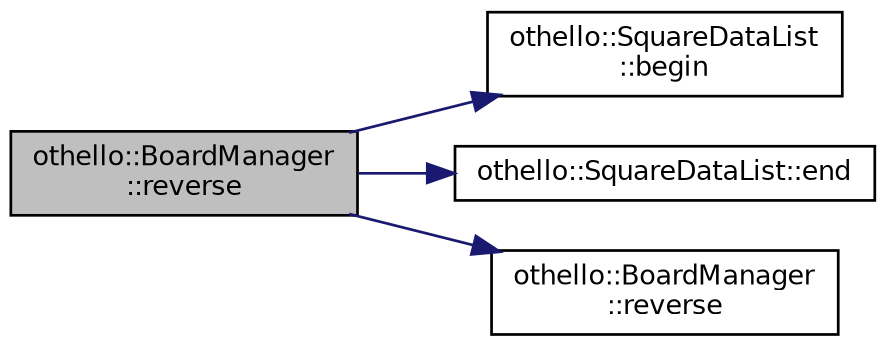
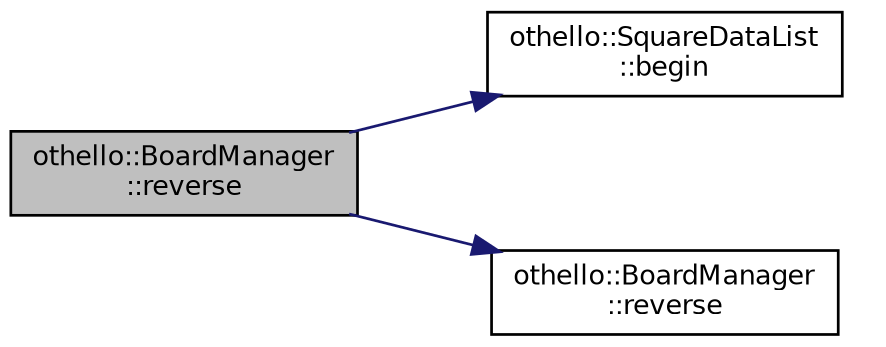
node "othello::SquareDataList::end": removed
